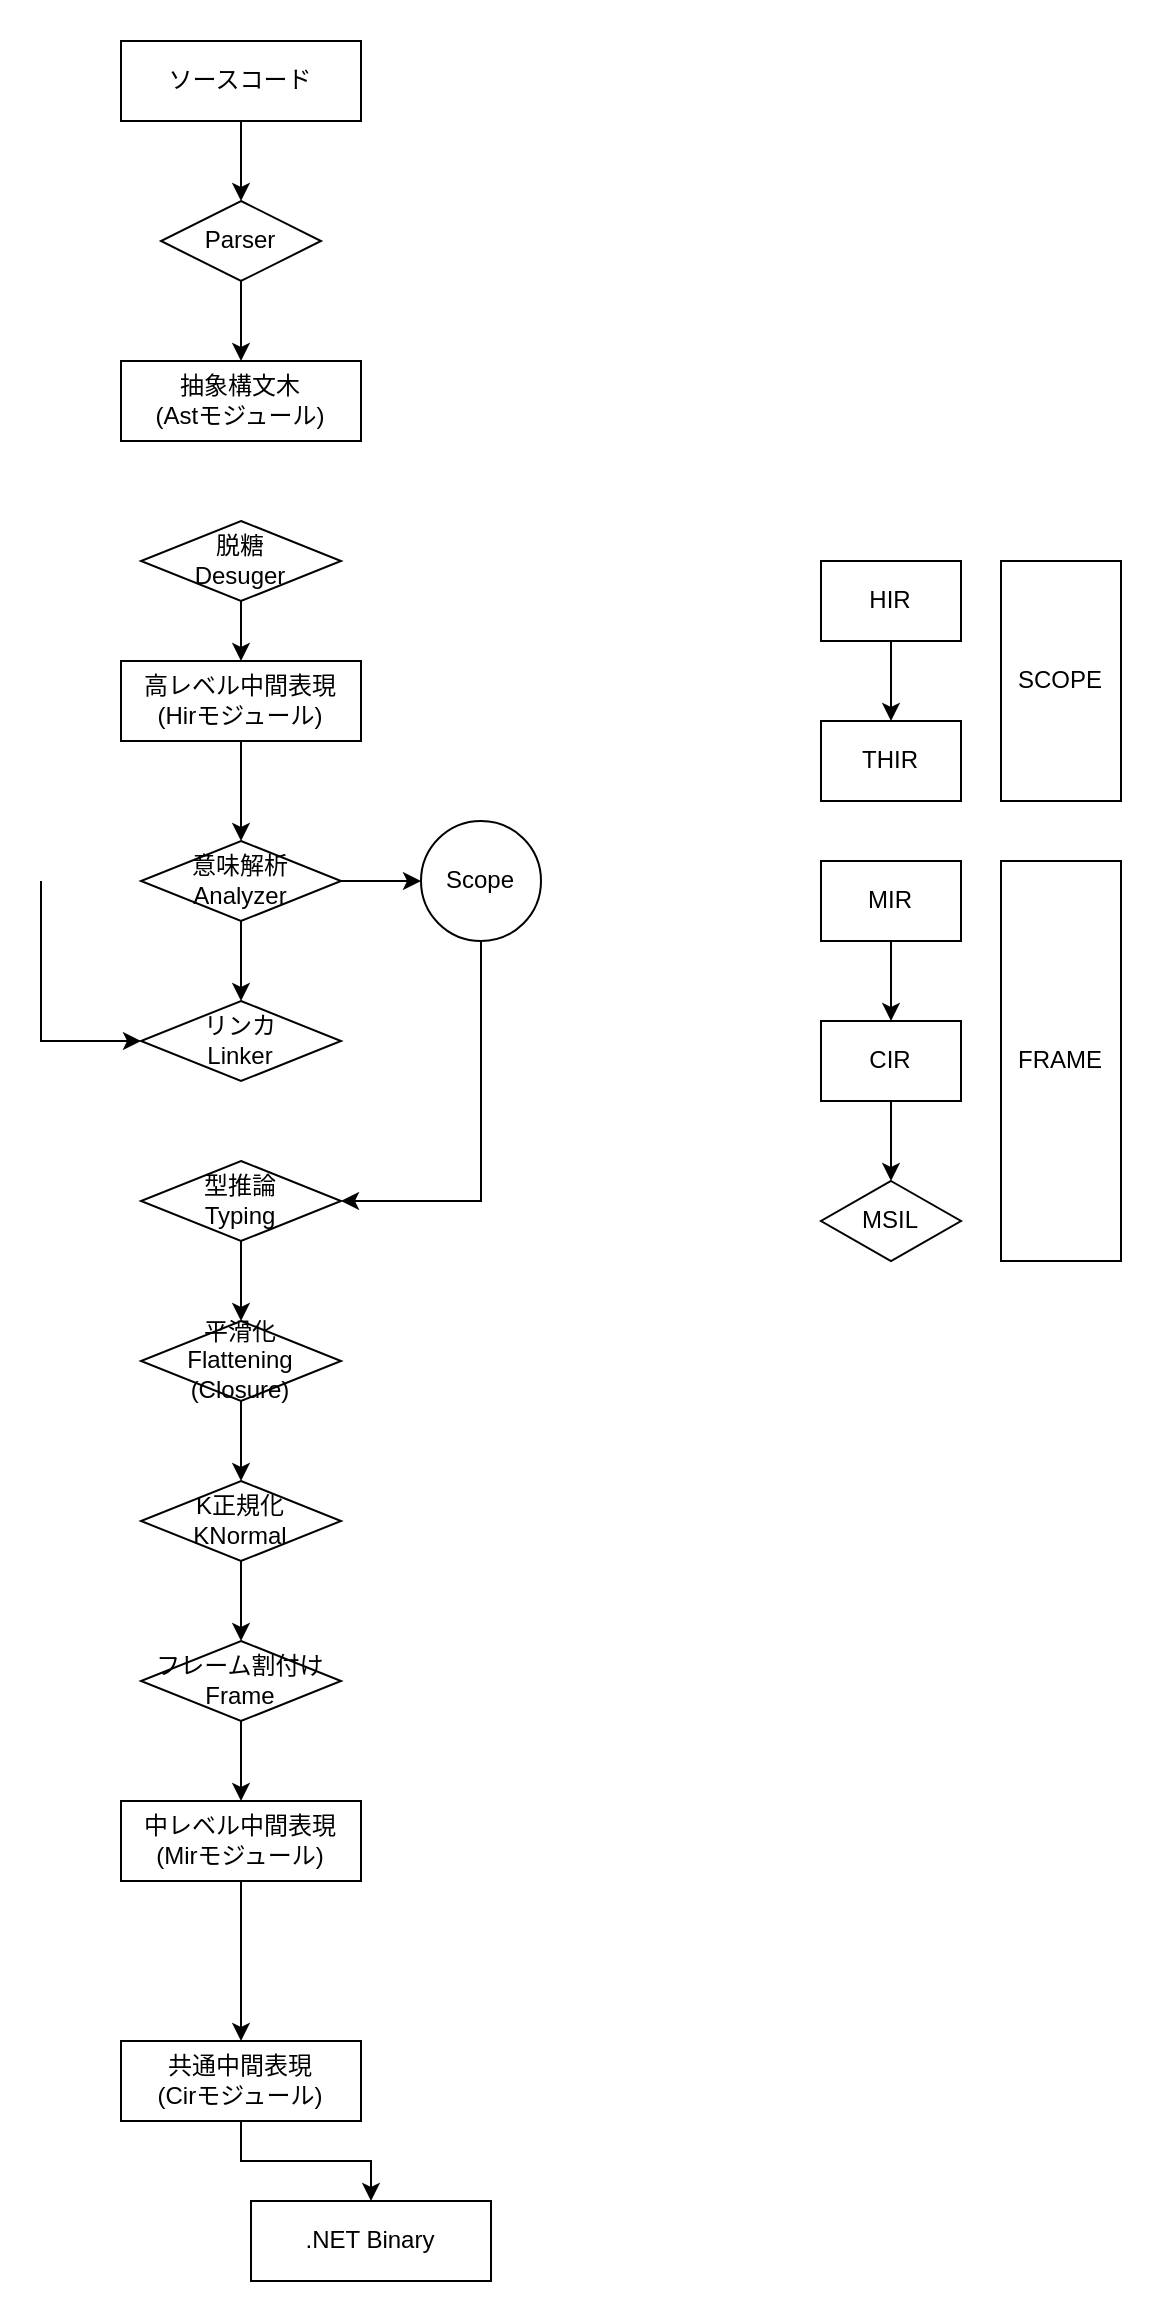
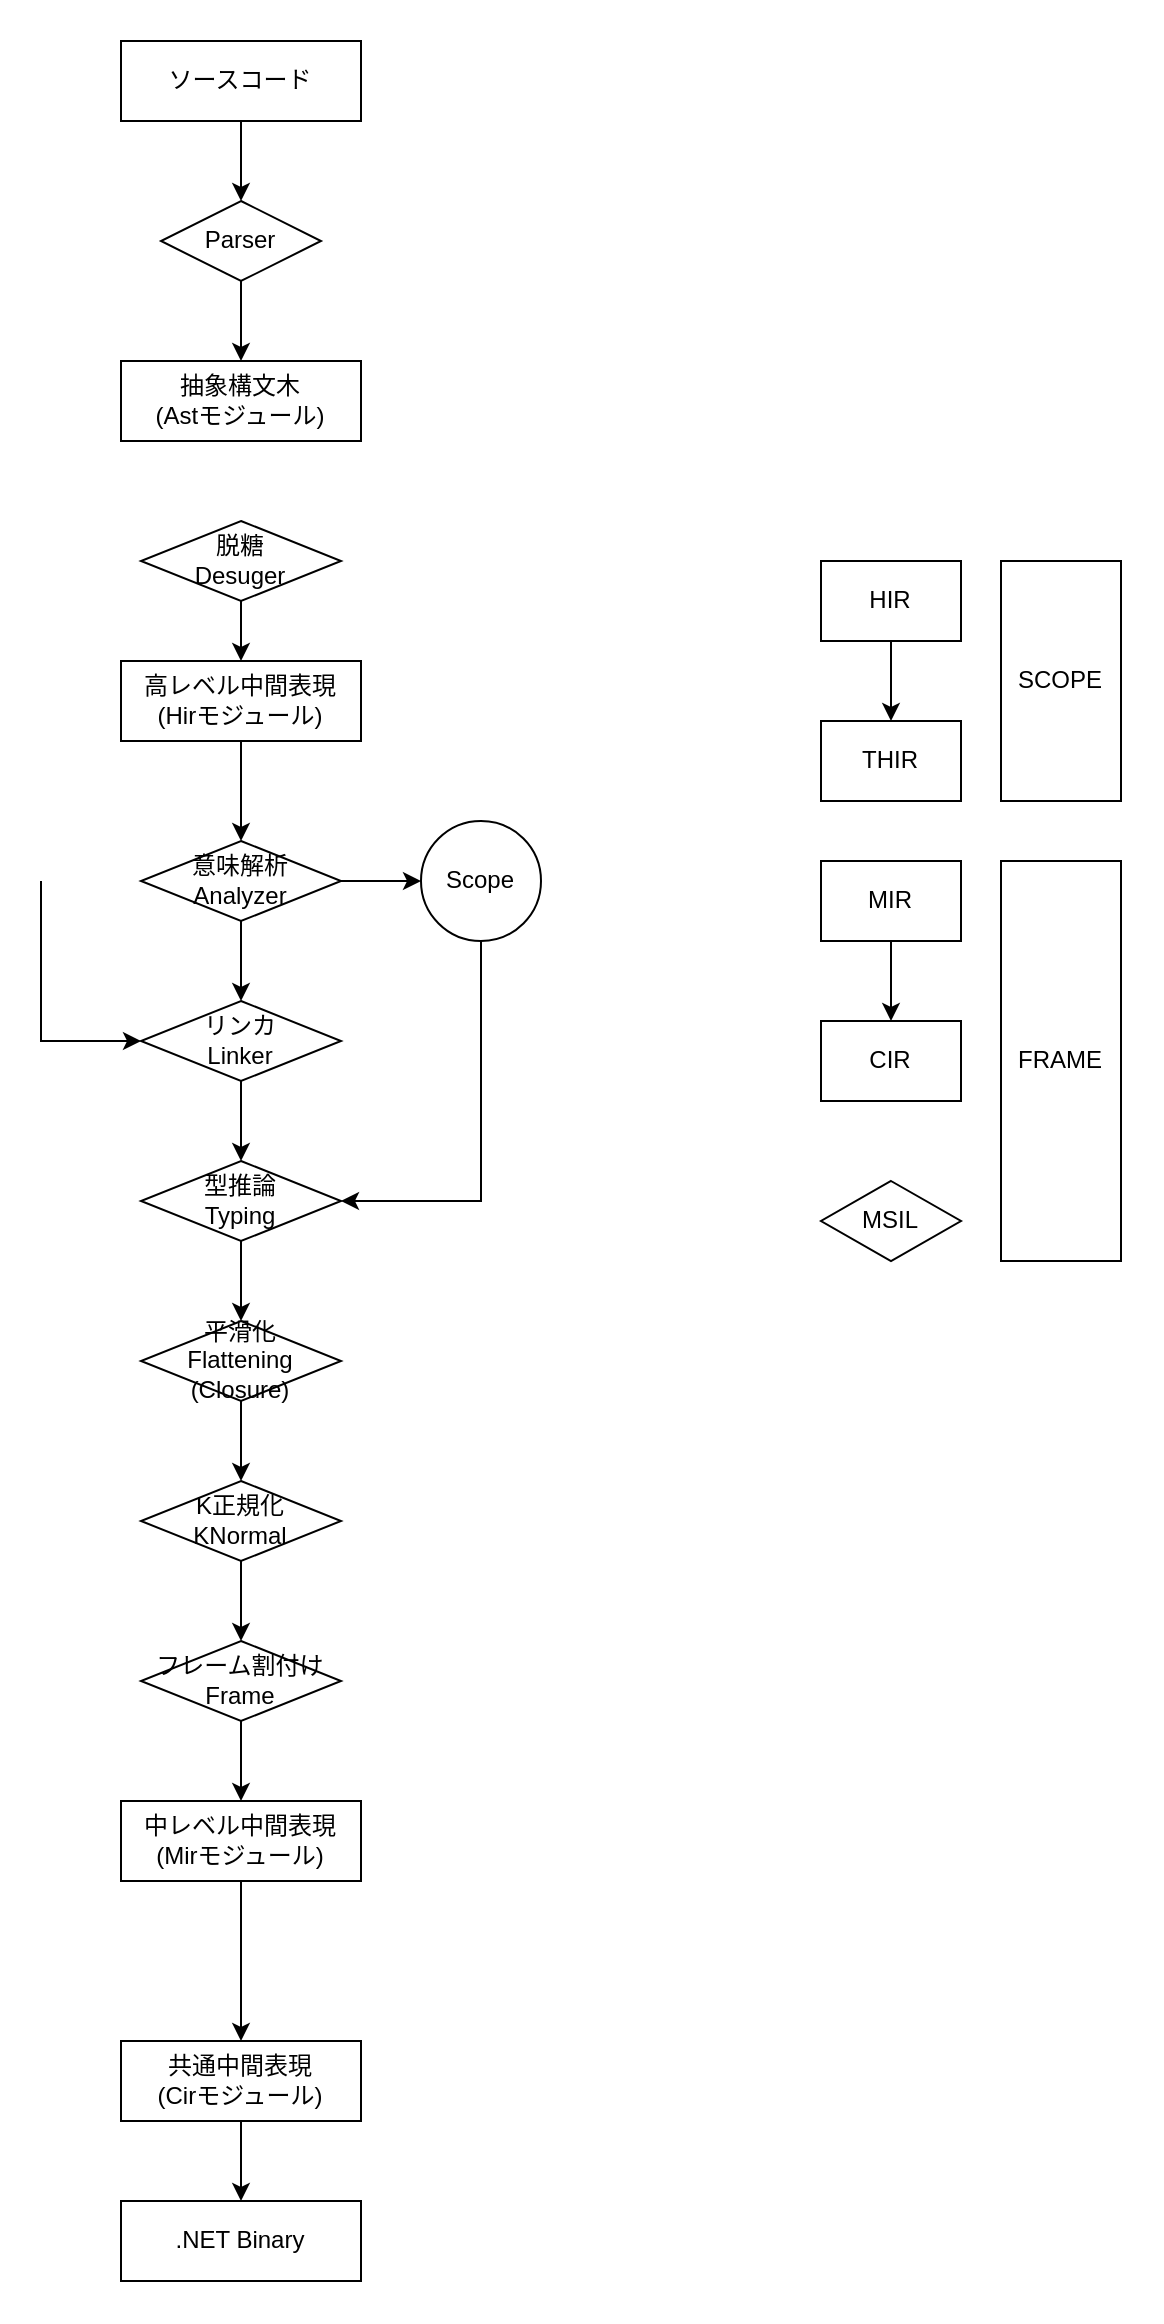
edge "リンカ Linker" -> "型推論 Typing": added
edge "CIR" -> "MSIL": removed
node ".NET Binary": moved (371, 2241) -> (241, 2241)
